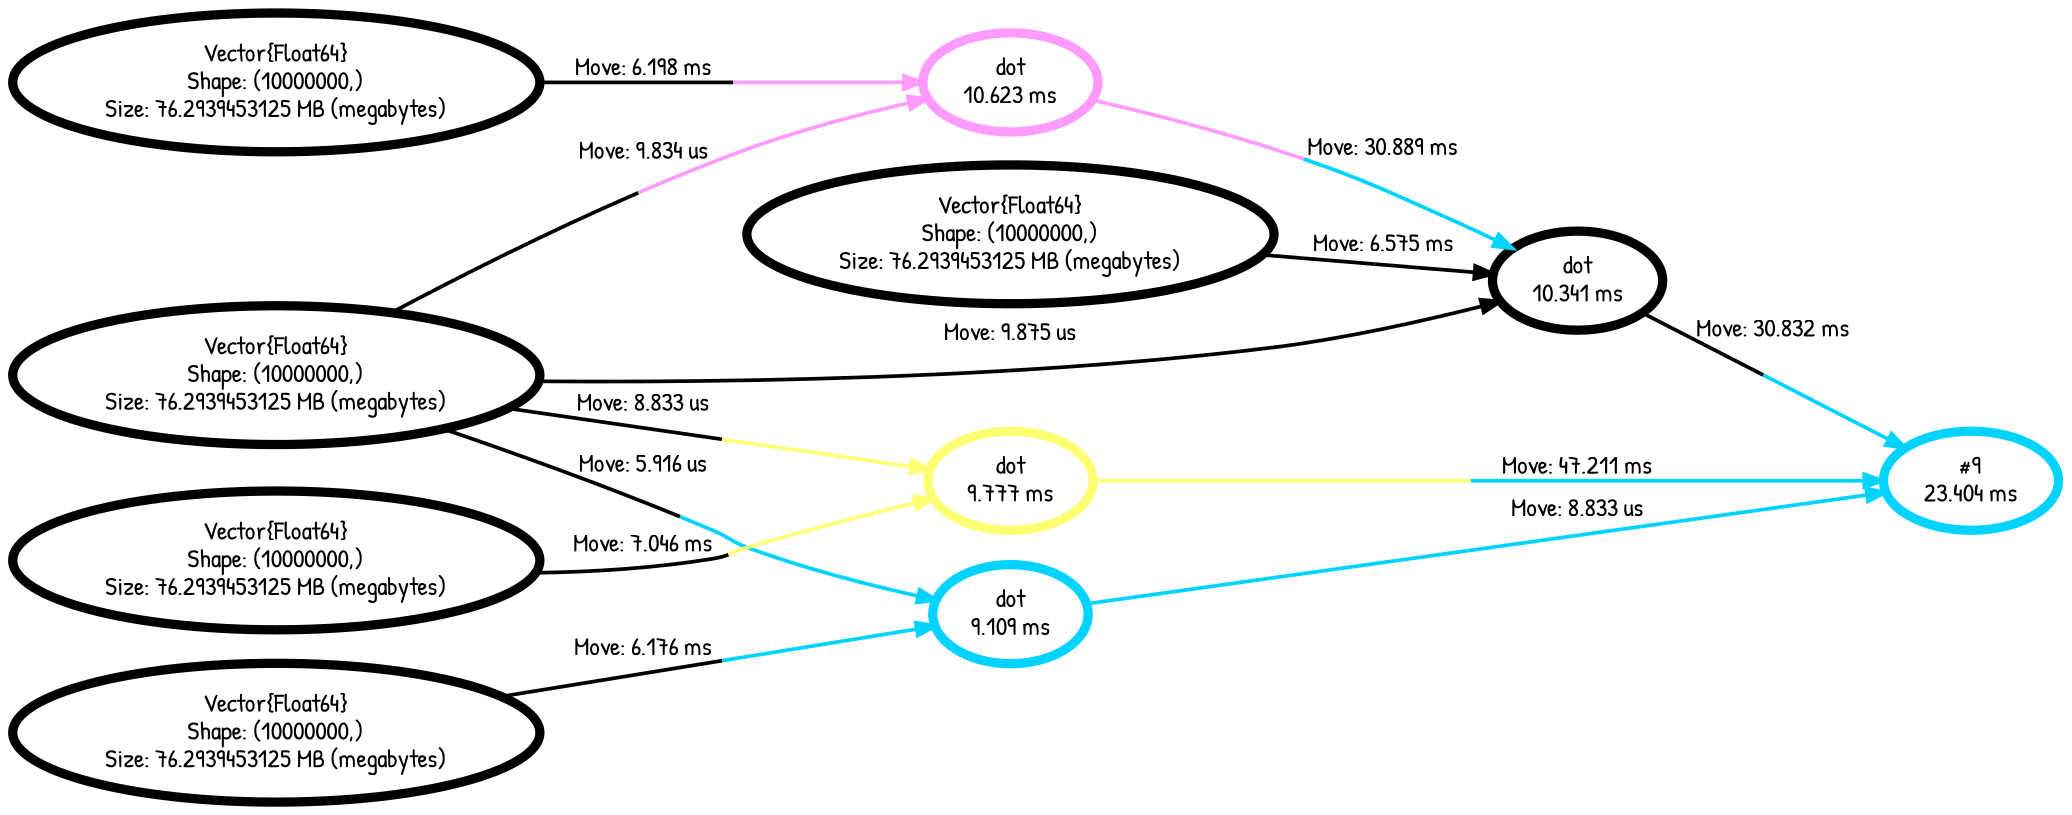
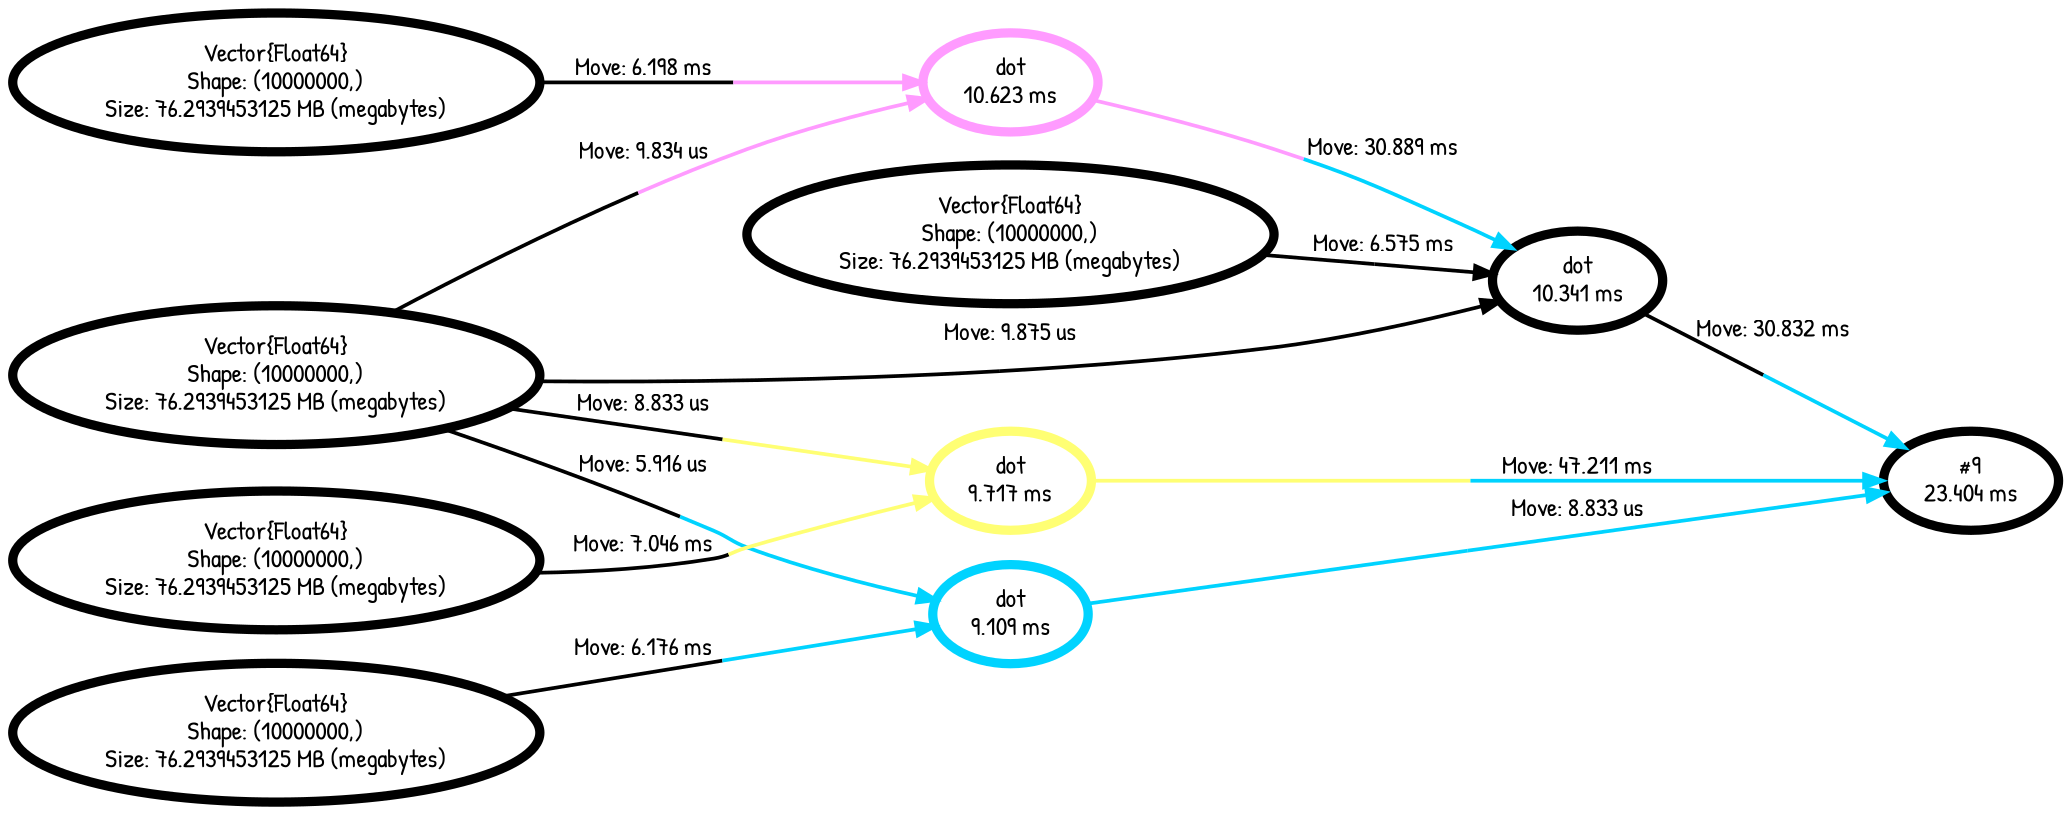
node "dot 9.777 ms": label "dot 9.777 ms" -> "dot 9.717 ms"
node "#9 23.404 ms": color #00d3ff -> black
